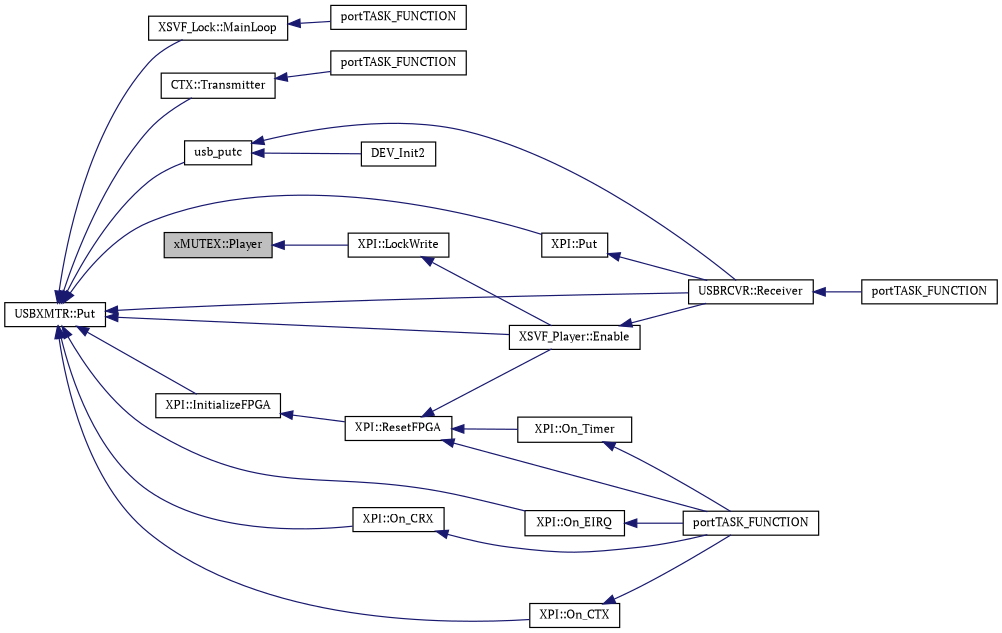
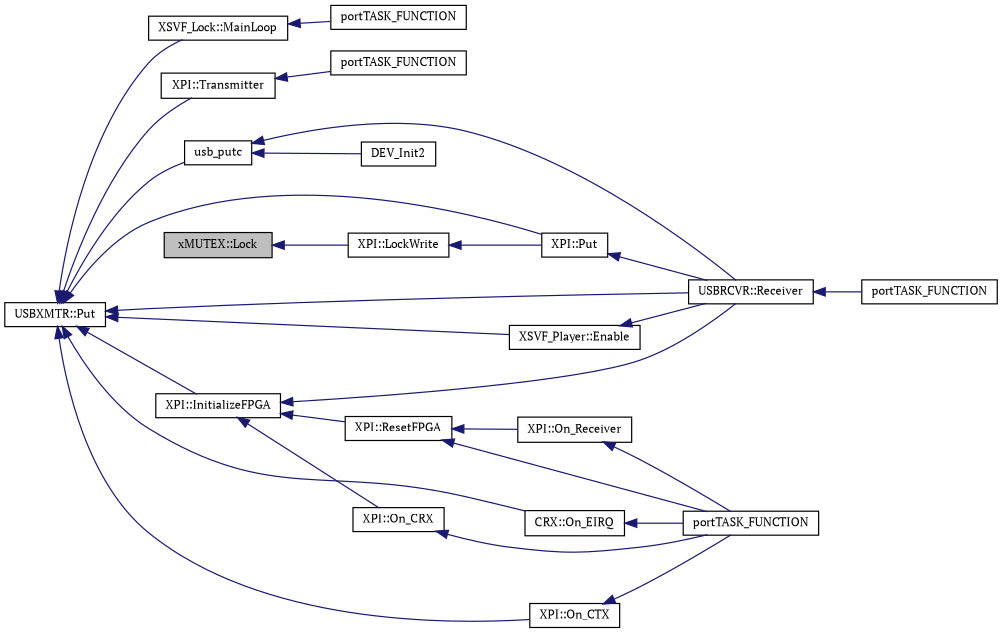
node "CTX::Transmitter": label "CTX::Transmitter" -> "XPI::Transmitter"
node "xMUTEX::Player": label "xMUTEX::Player" -> "xMUTEX::Lock"
edge "XSVF_Player::Enable" -> "XPI::LockWrite": now "XPI::Put" -> "XPI::LockWrite"
edge "XSVF_Player::Enable" -> "XPI::ResetFPGA": removed
edge "USBRCVR::Receiver" -> "XPI::InitializeFPGA": added
node "XPI::On_Timer": label "XPI::On_Timer" -> "XPI::On_Receiver"
edge "XPI::On_CRX" -> "USBXMTR::Put": now "XPI::On_CRX" -> "XPI::InitializeFPGA"
node "XPI::On_EIRQ": label "XPI::On_EIRQ" -> "CRX::On_EIRQ"
